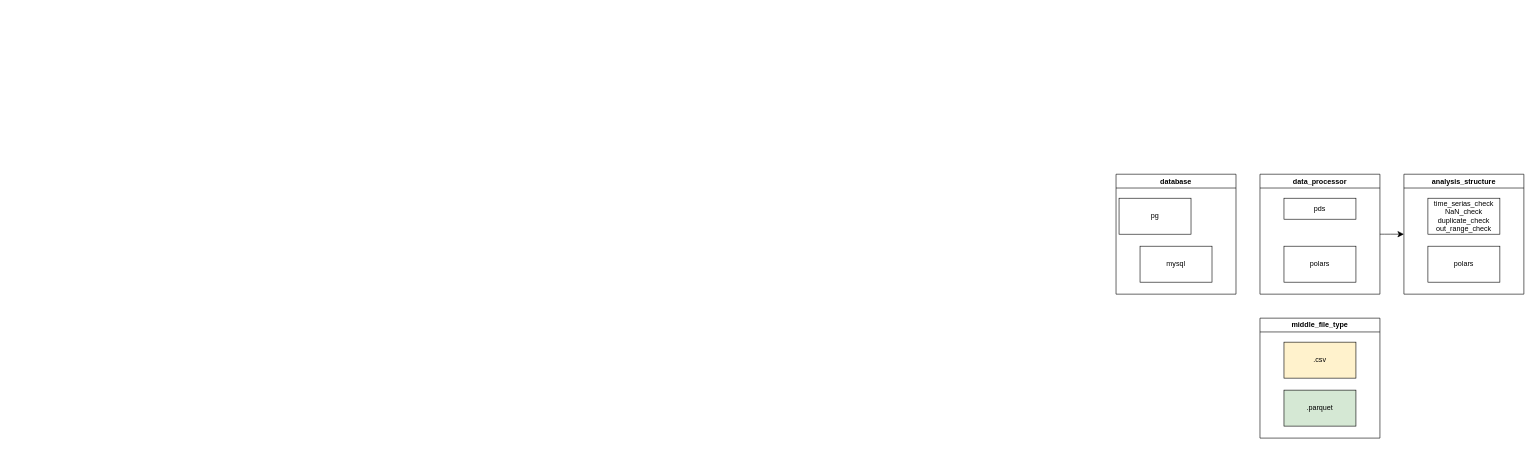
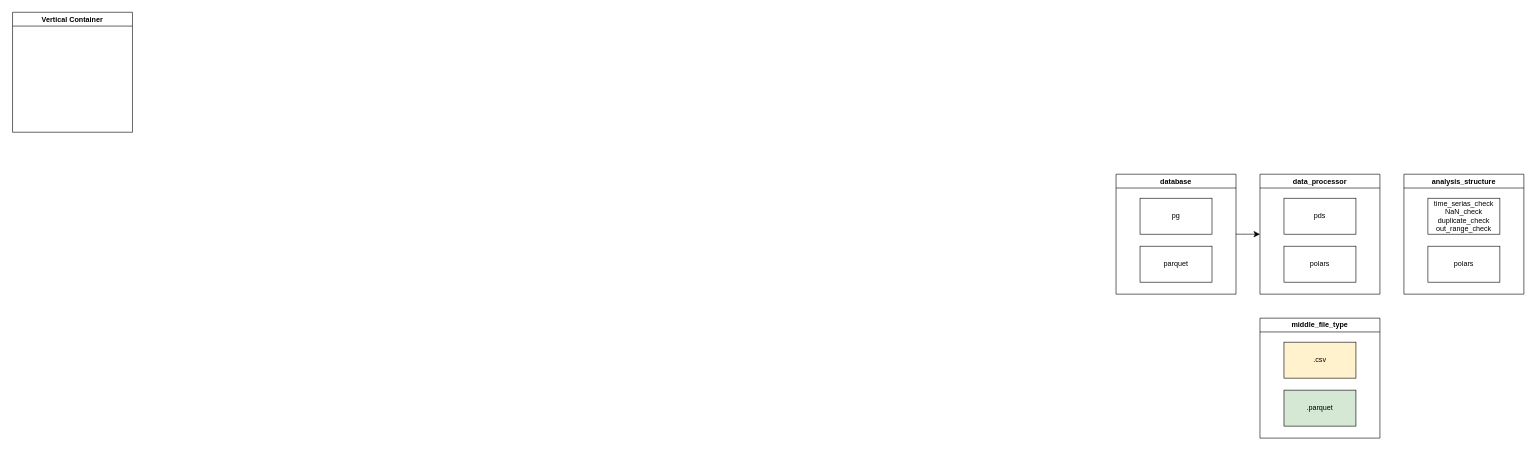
node "Vertical Container": added
node "pds": size 72x21 -> 72x36
node "pg": moved (1155, 216) -> (1176, 216)
edge "database" -> "data_processor": added
edge "data_processor" -> "analysis_structure": removed
node "mysql": label "mysql" -> "parquet"
